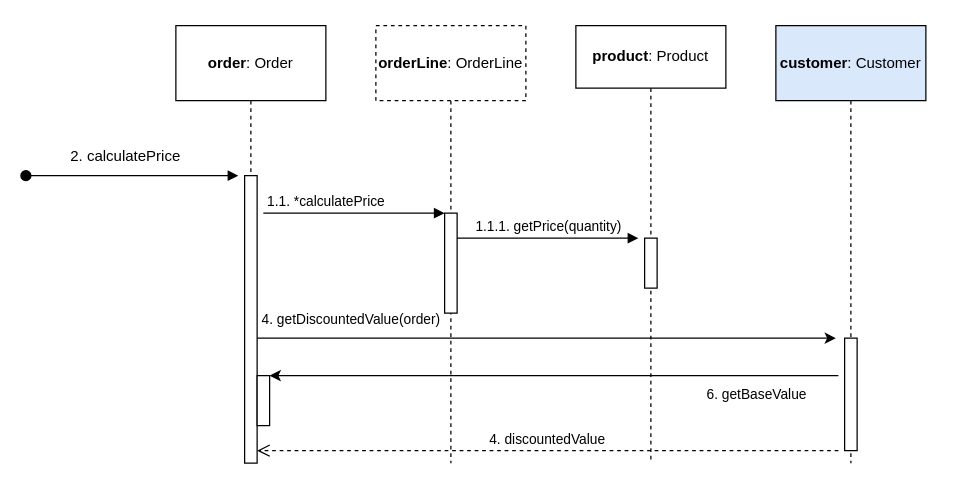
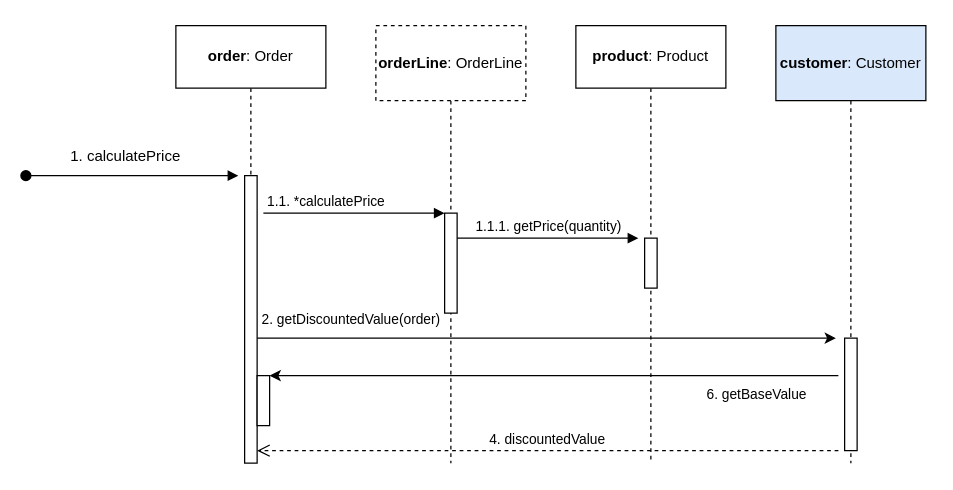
node "order: Order": size 150x75 -> 150x63
node "2. calculatePrice": label "2. calculatePrice" -> "1. calculatePrice"
node "4. getDiscountedValue(order)": label "4. getDiscountedValue(order)" -> "2. getDiscountedValue(order)"
